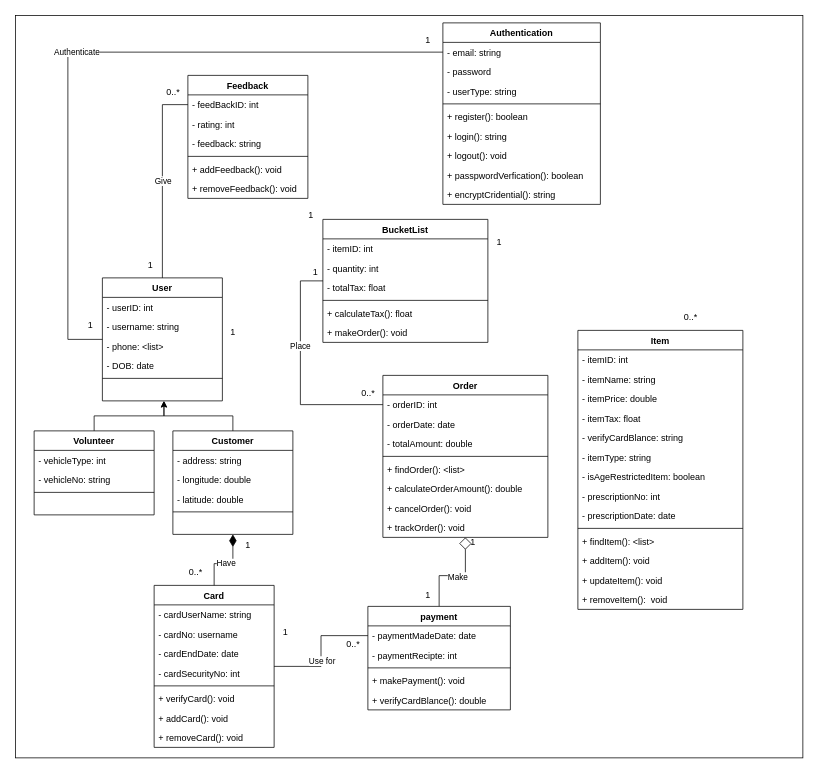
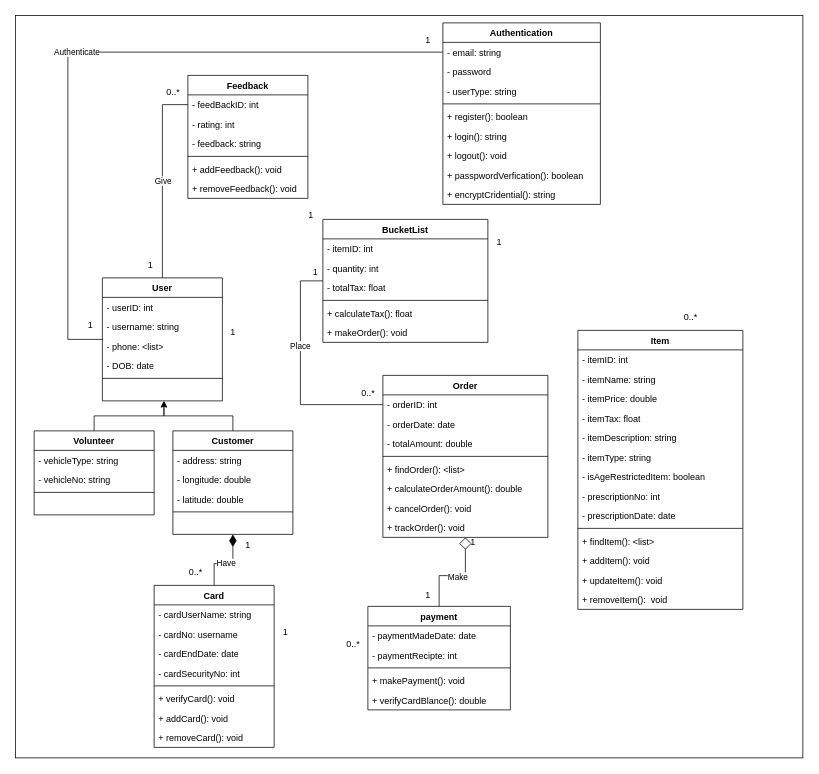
node "- verifyCardBlance: string": label "- verifyCardBlance: string" -> "- itemDescription: string"
node "- vehicleType: int": label "- vehicleType: int" -> "- vehicleType: string"
edge "- paymentMadeDate: date" -- "Card": removed, label "Use for"
